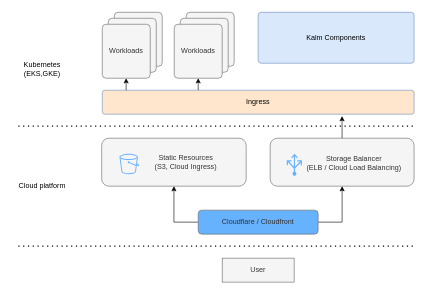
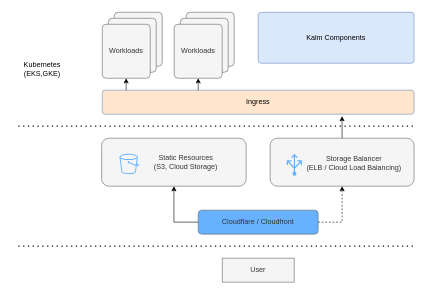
node "Static Resources (S3, Cloud Ingress)": label "Static Resources (S3, Cloud Ingress)" -> "Static Resources (S3, Cloud Storage)"
node "Cloud platform": removed
edge "Cloudflare / Cloudfront" -> "Storage Balancer (ELB / Cloud Load Balancing)": style solid -> dashed
